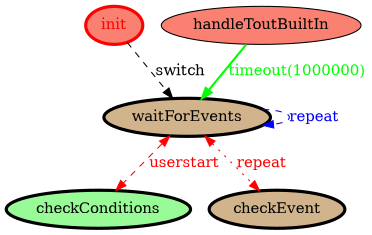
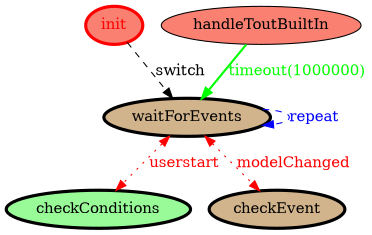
edge "waitForEvents" -- "checkConditions": style dashed -> dotted
edge "waitForEvents" -- "checkEvent": label "repeat " -> "modelChanged"
